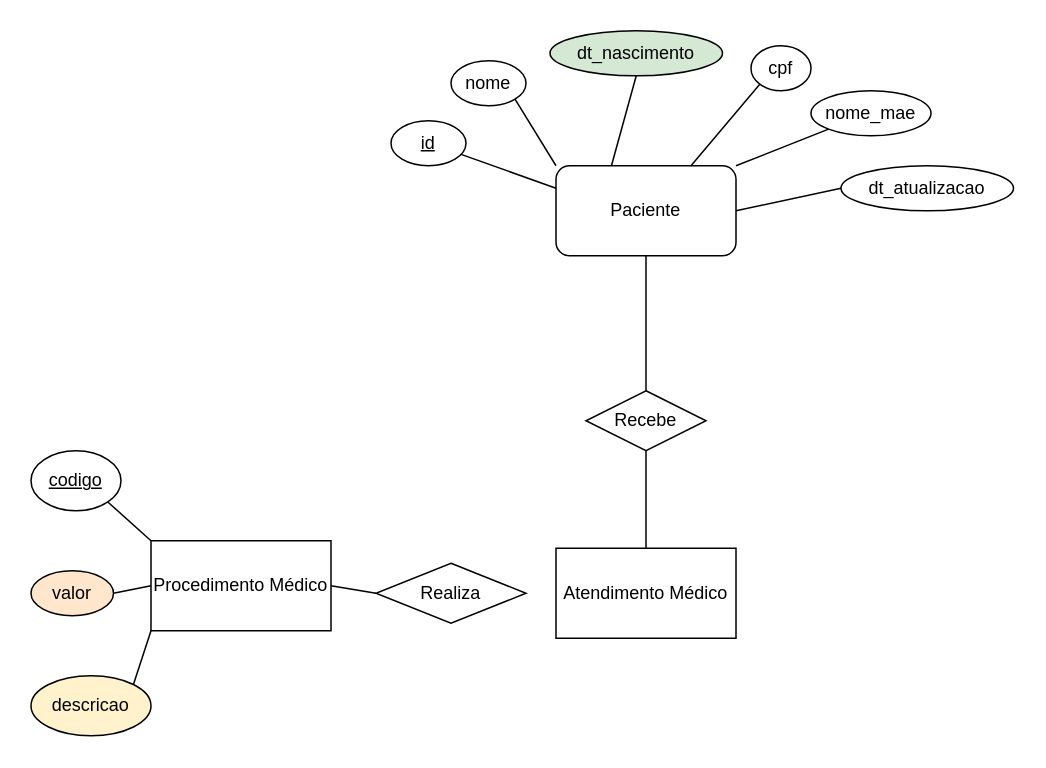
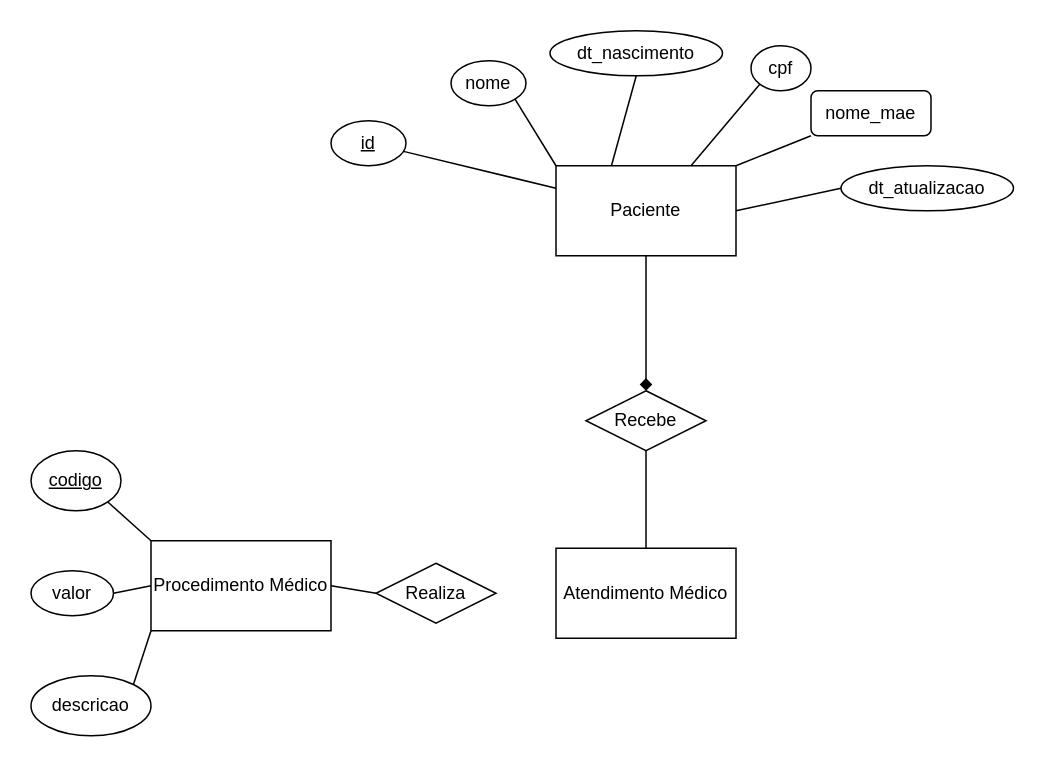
node "dt_nascimento": fillcolor #d5e8d4 -> #ffffff
node "nome_mae": shape ellipse -> rounded rectangle
node "id": moved (428, 143) -> (368, 143)
node "Paciente": shape rounded rectangle -> rectangle
edge "Paciente" -- "Recebe": arrowhead none -> diamond
node "valor": fillcolor #ffe6cc -> #ffffff
node "Realiza": size 150x60 -> 120x60
node "descricao": fillcolor #fff2cc -> #ffffff
